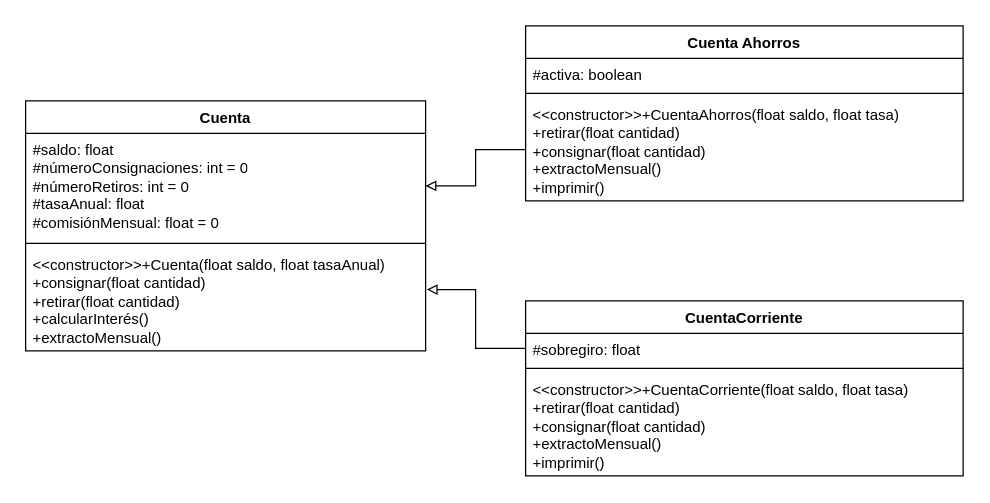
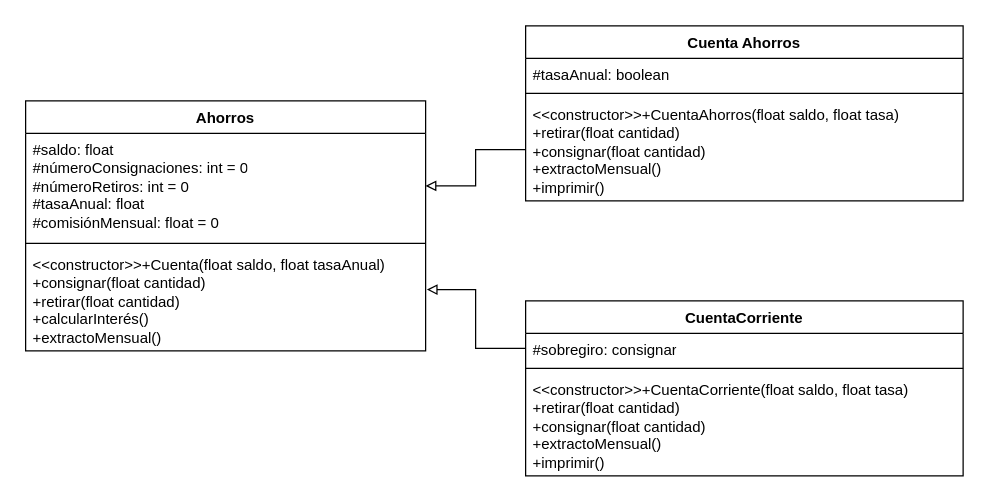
node "#activa: boolean": label "#activa: boolean" -> "#tasaAnual: boolean"
node "Cuenta": label "Cuenta" -> "Ahorros"
node "#sobregiro: float": label "#sobregiro: float" -> "#sobregiro: consignar"
